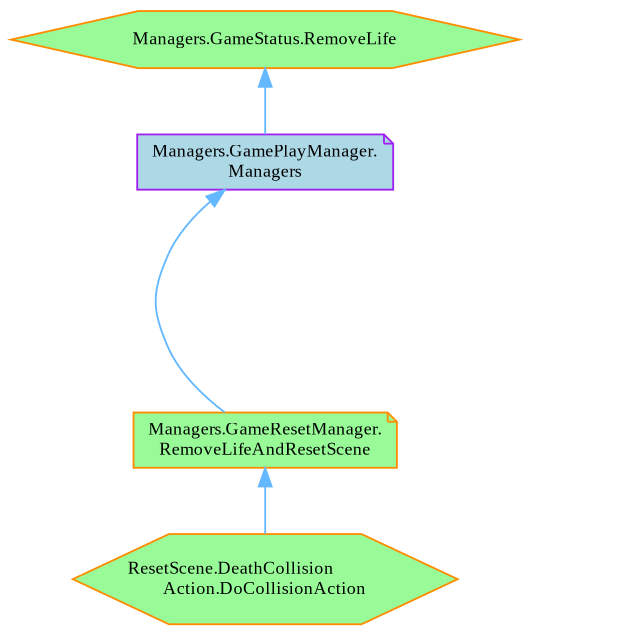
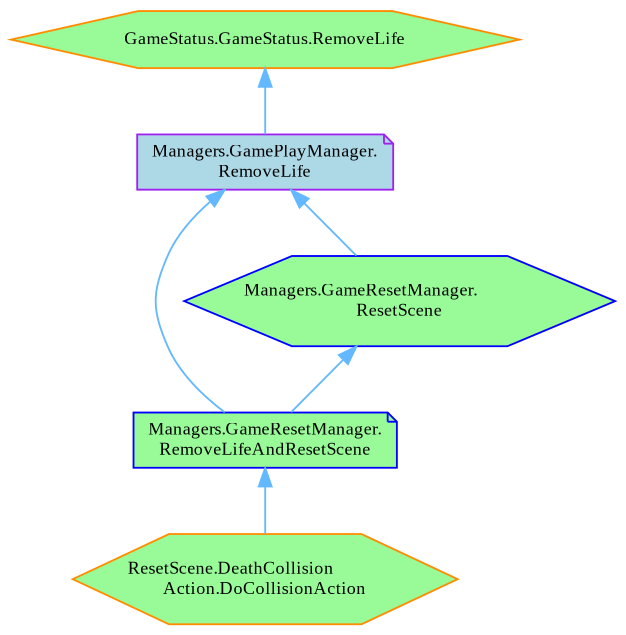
node "Managers.GameStatus.RemoveLife": label "Managers.GameStatus.RemoveLife" -> "GameStatus.GameStatus.RemoveLife"
node "Managers.GamePlayManager. Managers": label "Managers.GamePlayManager. Managers" -> "Managers.GamePlayManager. RemoveLife"
node "Managers.GameResetManager. ResetScene": added
node "Managers.GameResetManager. RemoveLifeAndResetScene": color darkorange -> blue
